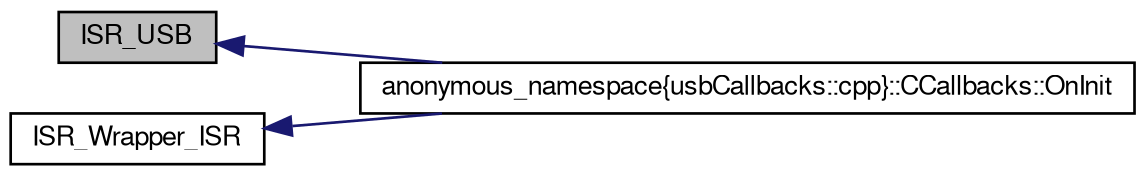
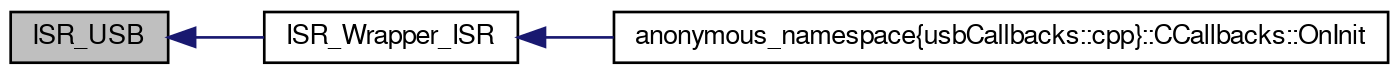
edge "anonymous_namespace{usbCallbacks::cpp}::CCallbacks::OnInit" -> "ISR_USB": now "ISR_Wrapper_ISR" -> "ISR_USB"
